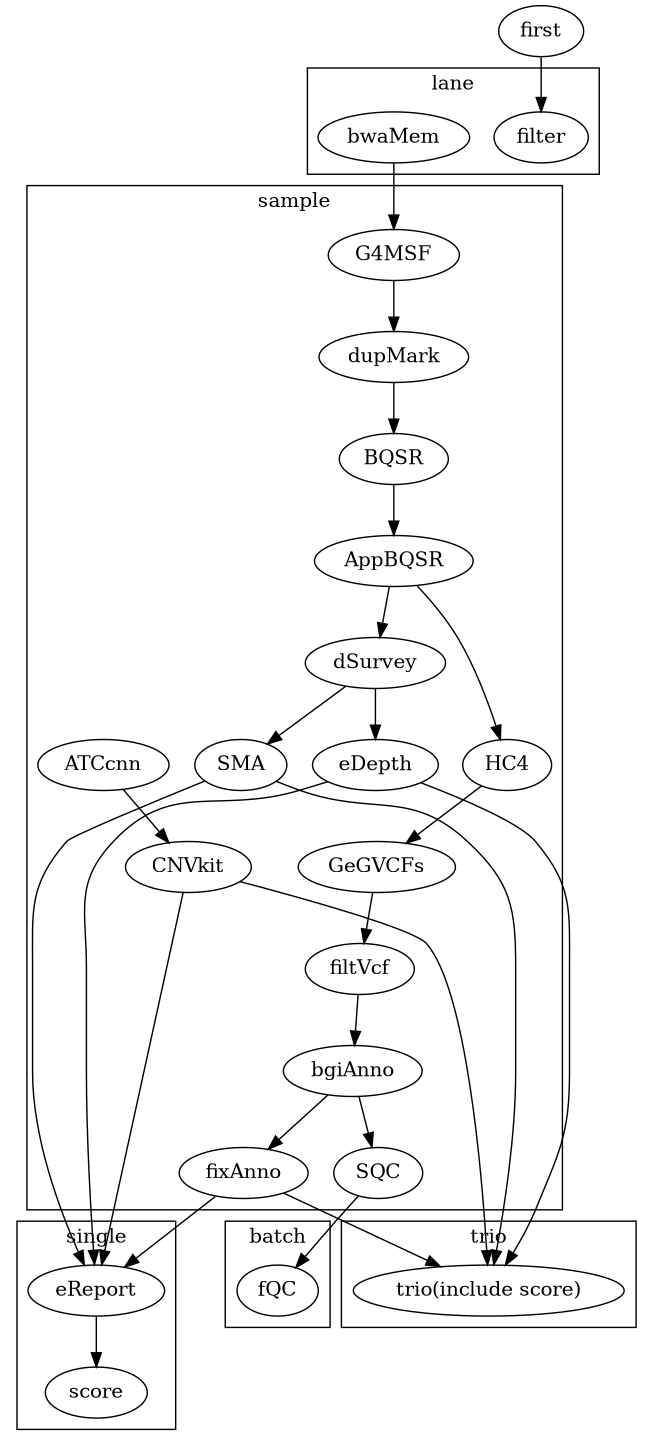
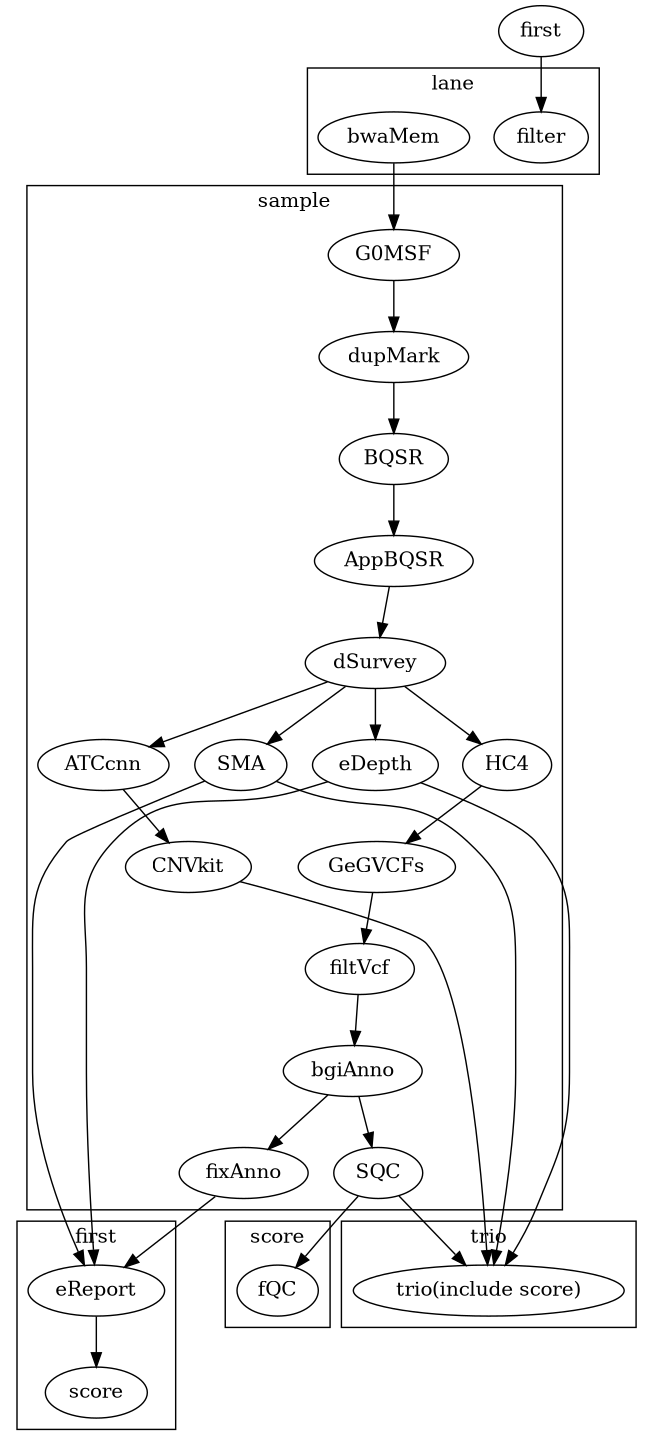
node "G4MSF": label "G4MSF" -> "G0MSF"
edge "AppBQSR" -> "HC4": now "dSurvey" -> "HC4"
edge "dSurvey" -> "ATCcnn": added
edge "CNVkit" -> "eReport": removed
edge "fixAnno" -> "trio(include score)": now "SQC" -> "trio(include score)"
cluster "single": label "single" -> "first"
cluster "batch": label "batch" -> "score"
